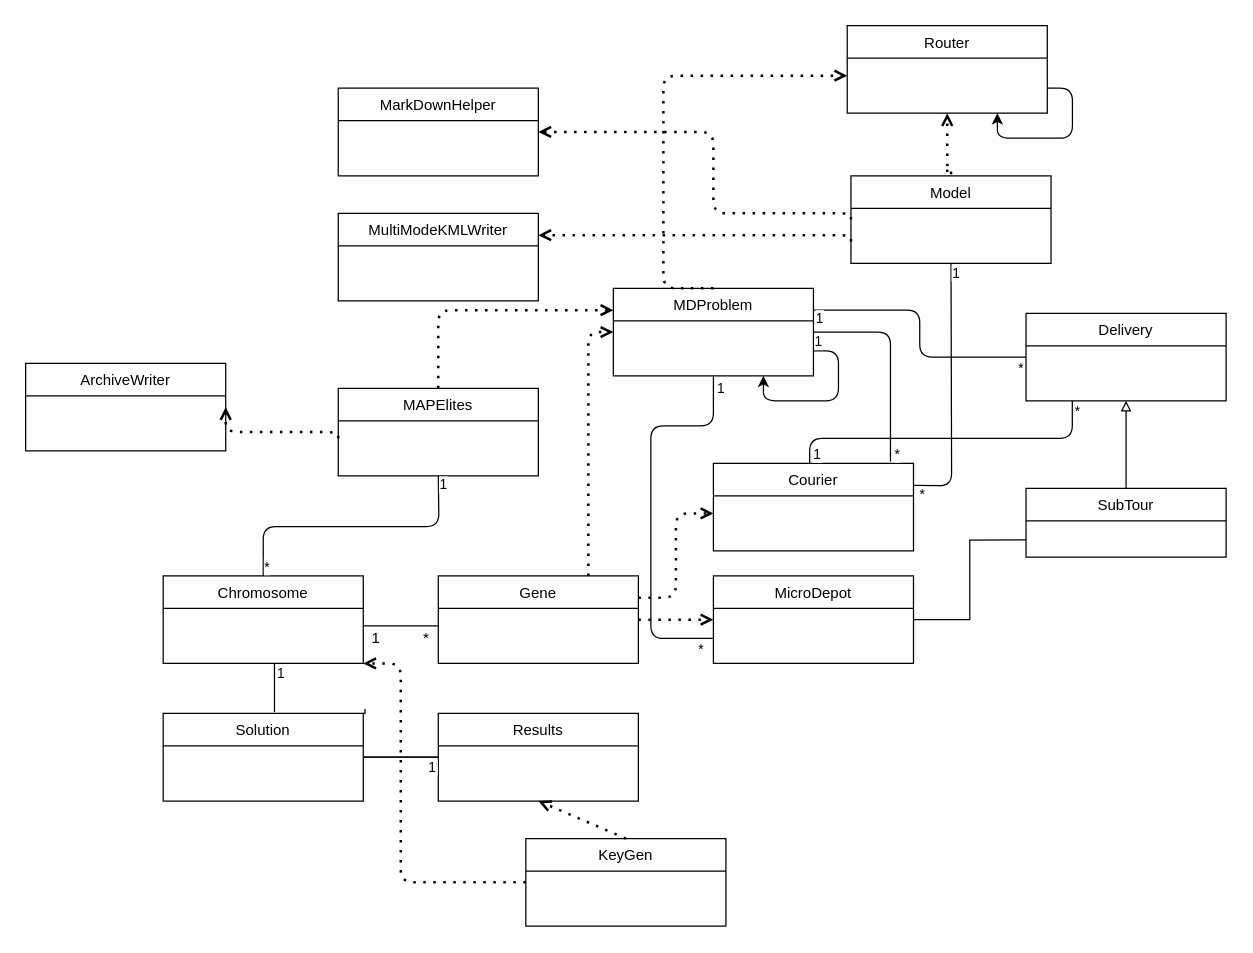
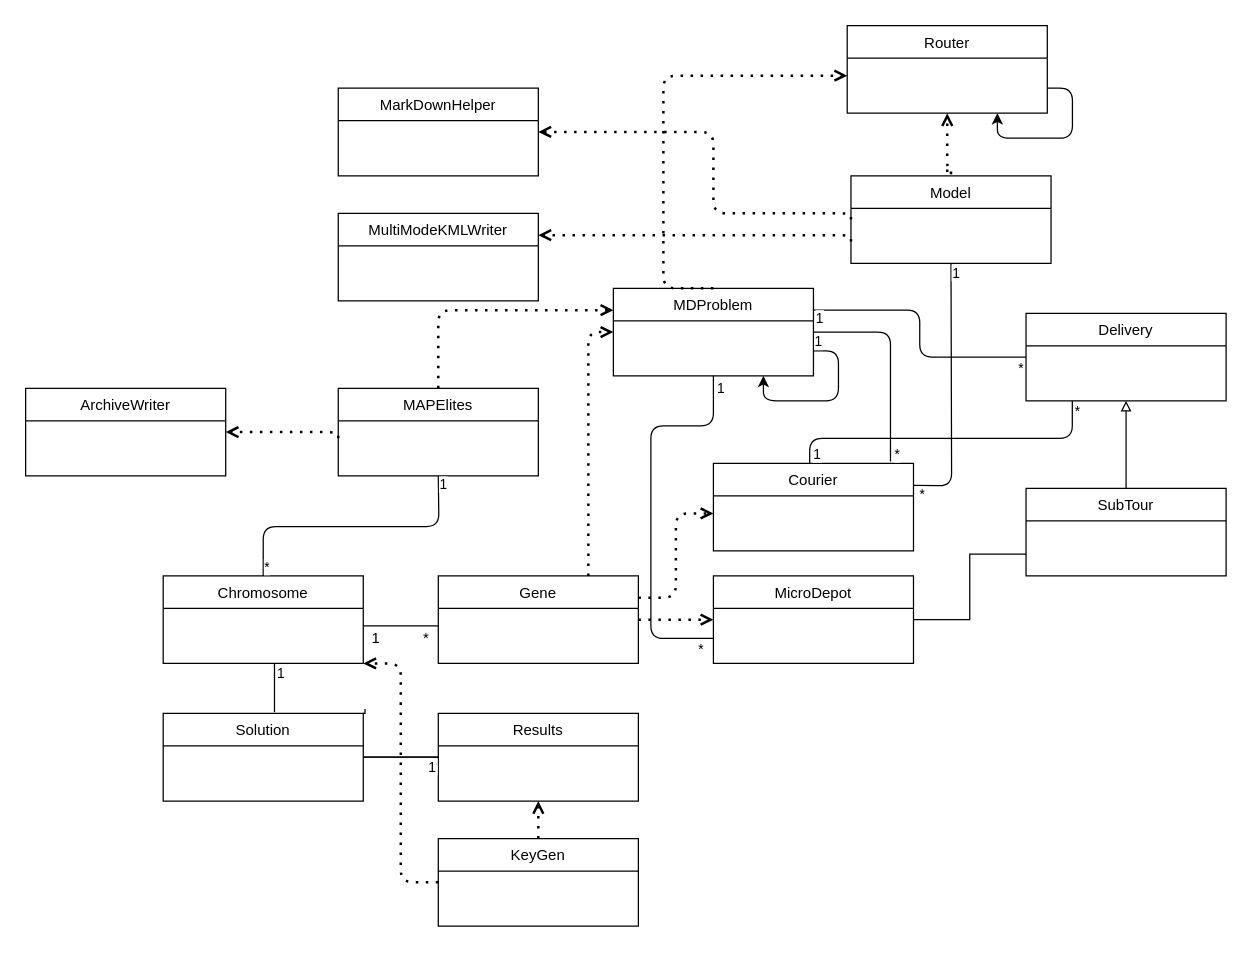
node "ArchiveWriter": moved (126, 407) -> (126, 432)
node "SubTour": size 200x69 -> 200x88
node "KeyGen": moved (626, 882) -> (538, 882)
